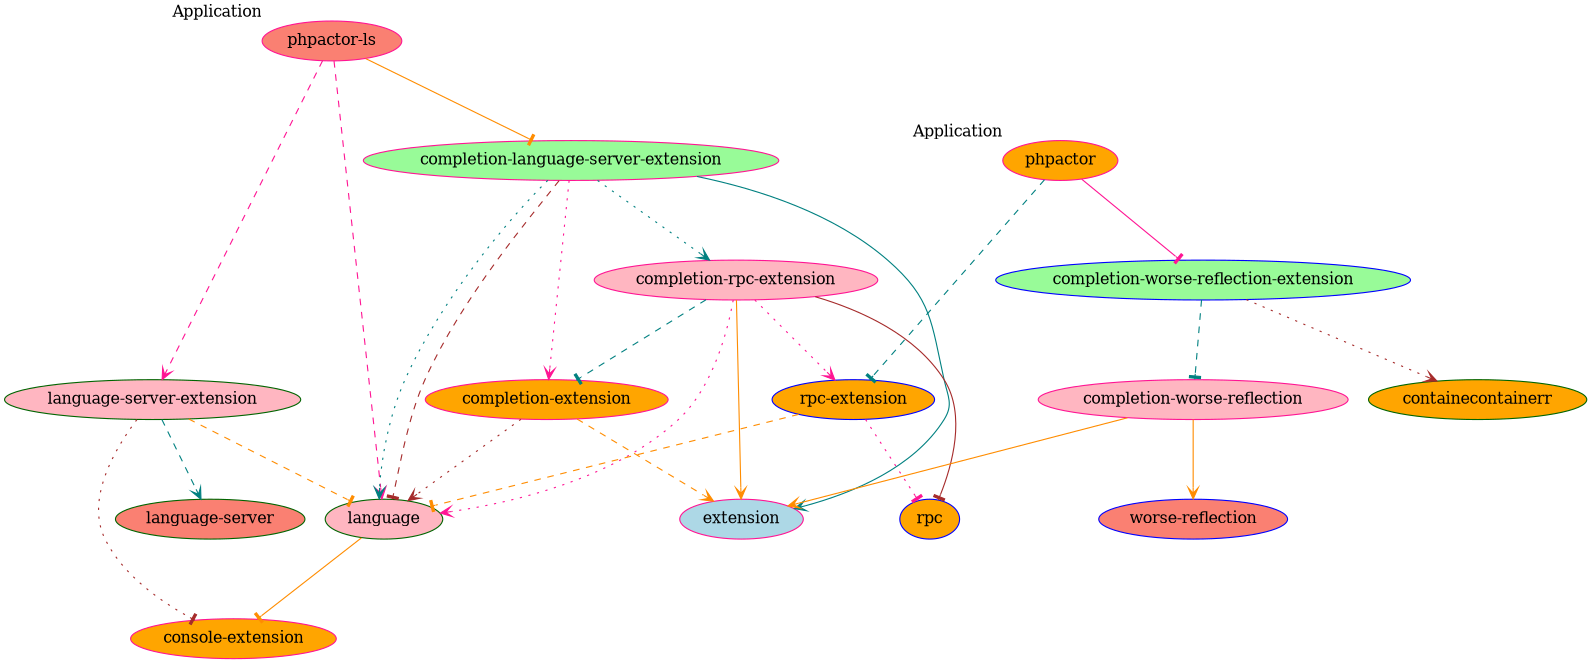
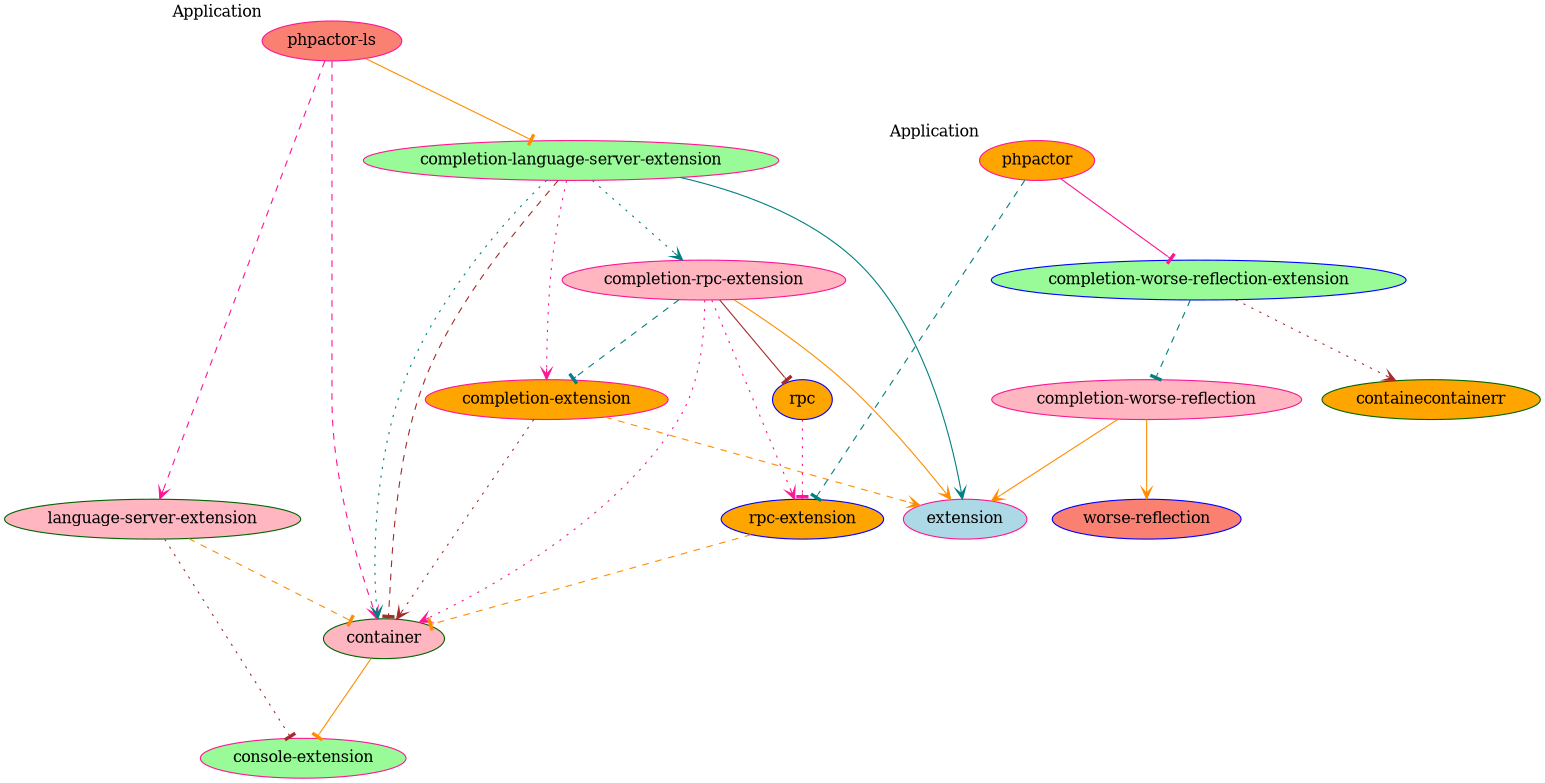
edge "rpc-extension" -> "rpc": reversed
node "language-server": removed
node "language": label "language" -> "container"
node "console-extension": fillcolor orange -> palegreen
